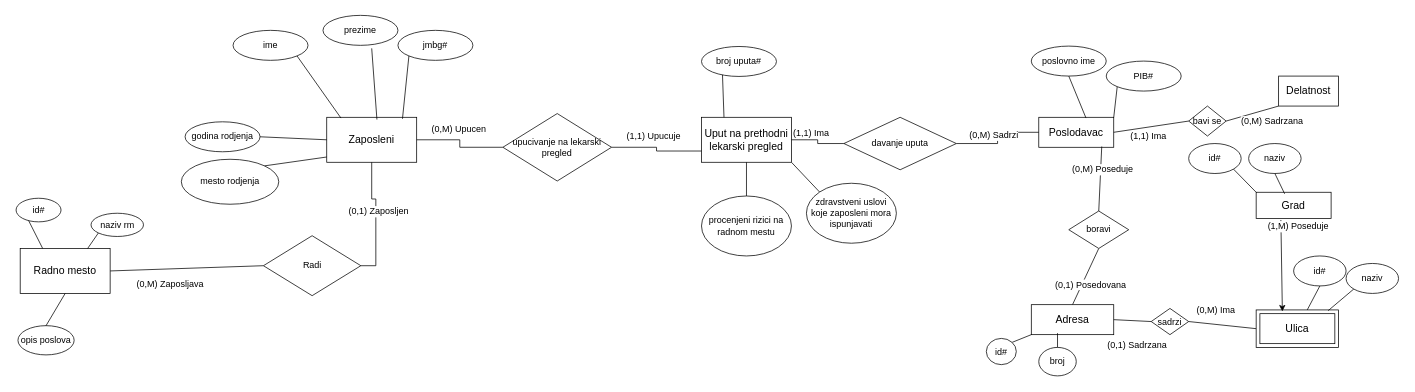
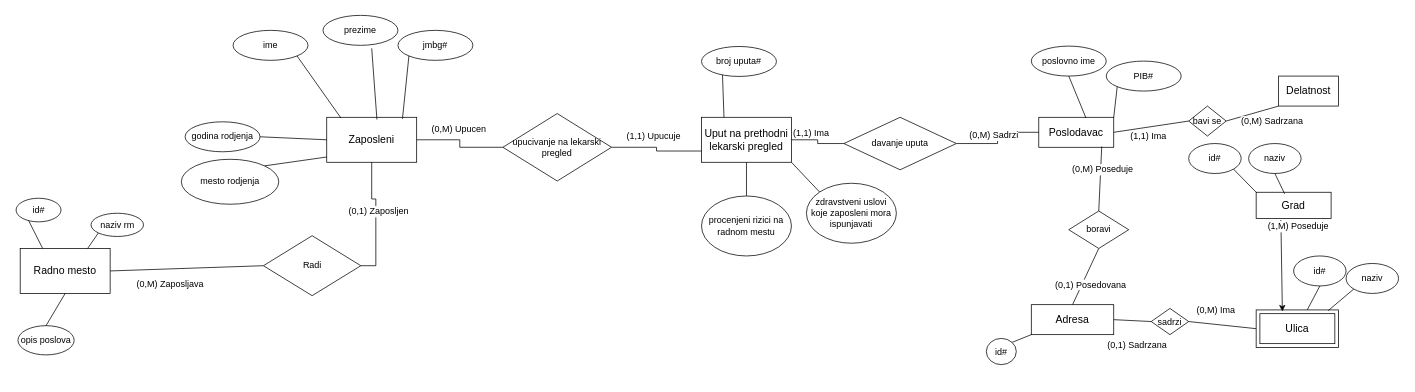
edge "Adresa" -- "broj": removed
node "broj": removed
